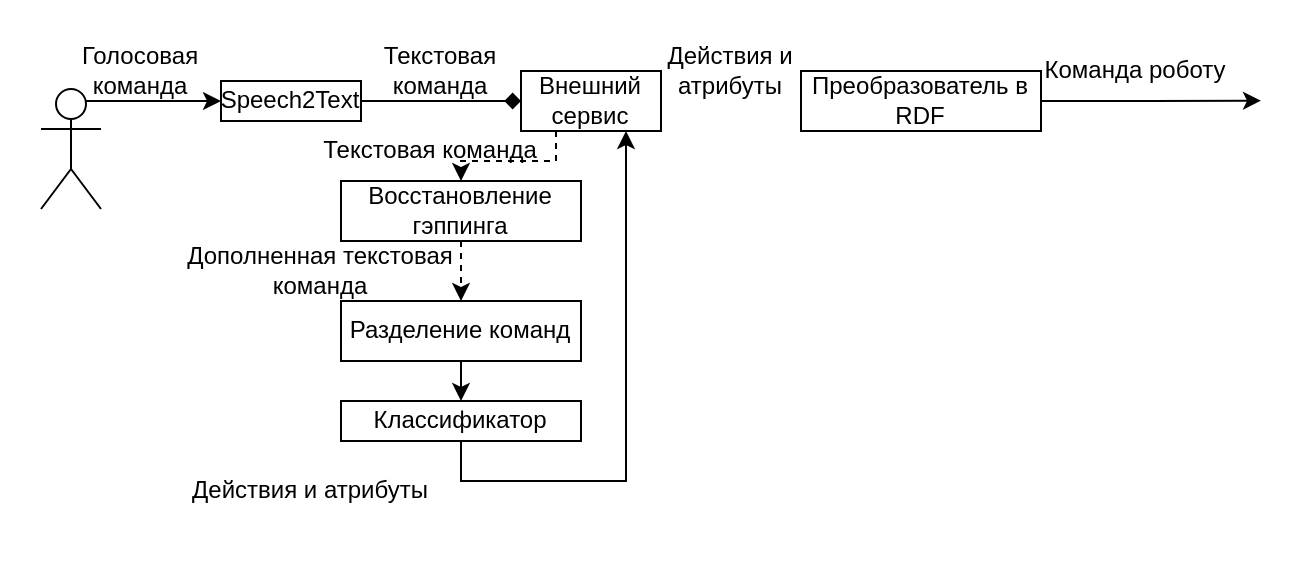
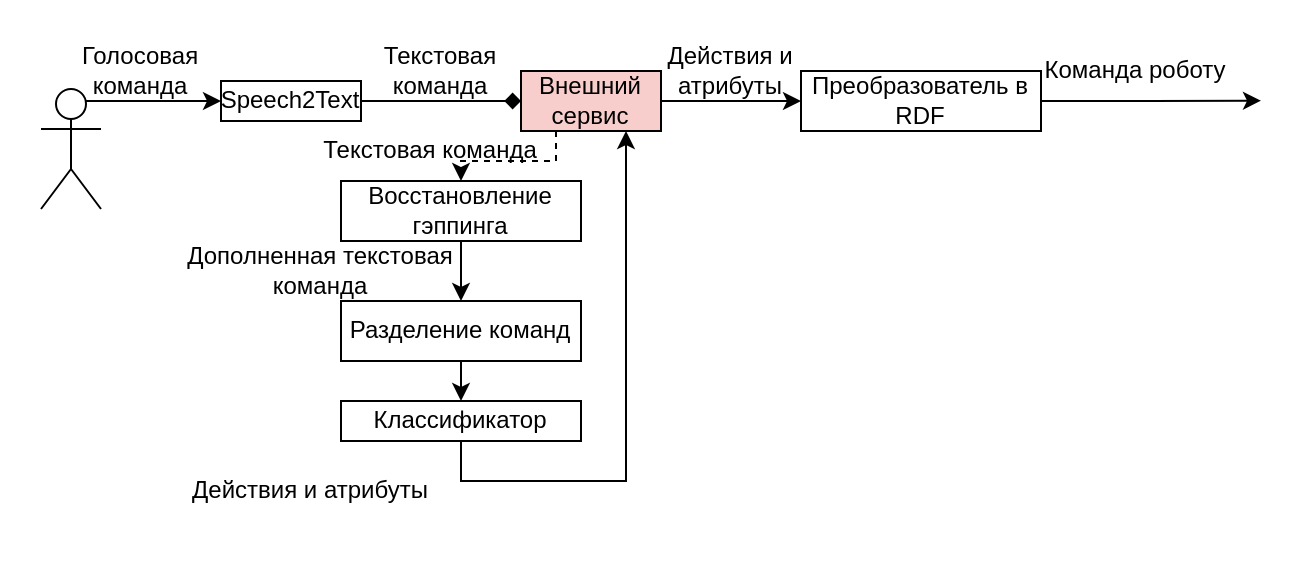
node "Внешний сервис": fillcolor #ffffff -> #f8cecc
edge "Внешний сервис" -> "Преобразователь в RDF": added
edge "Восстановление гэппинга" -> "Разделение команд": style dashed -> solid
